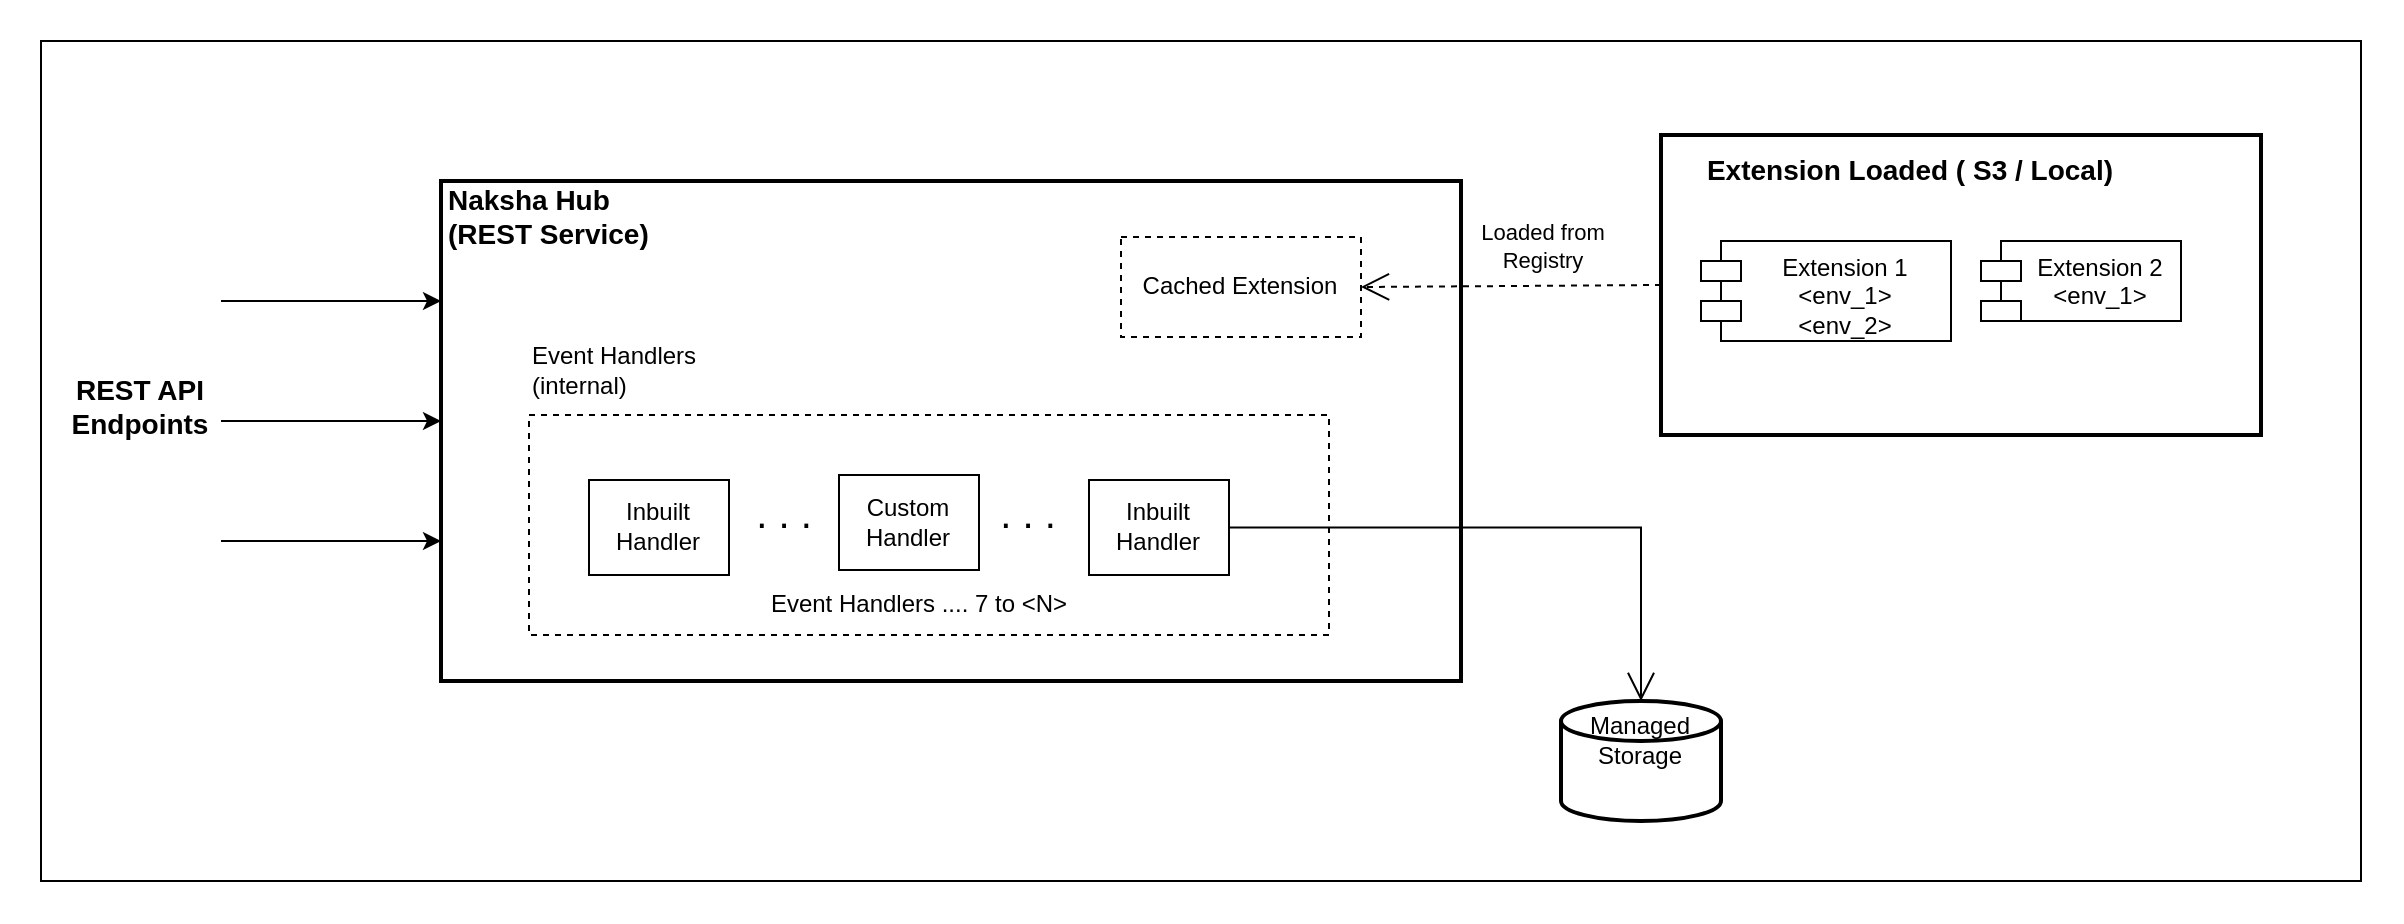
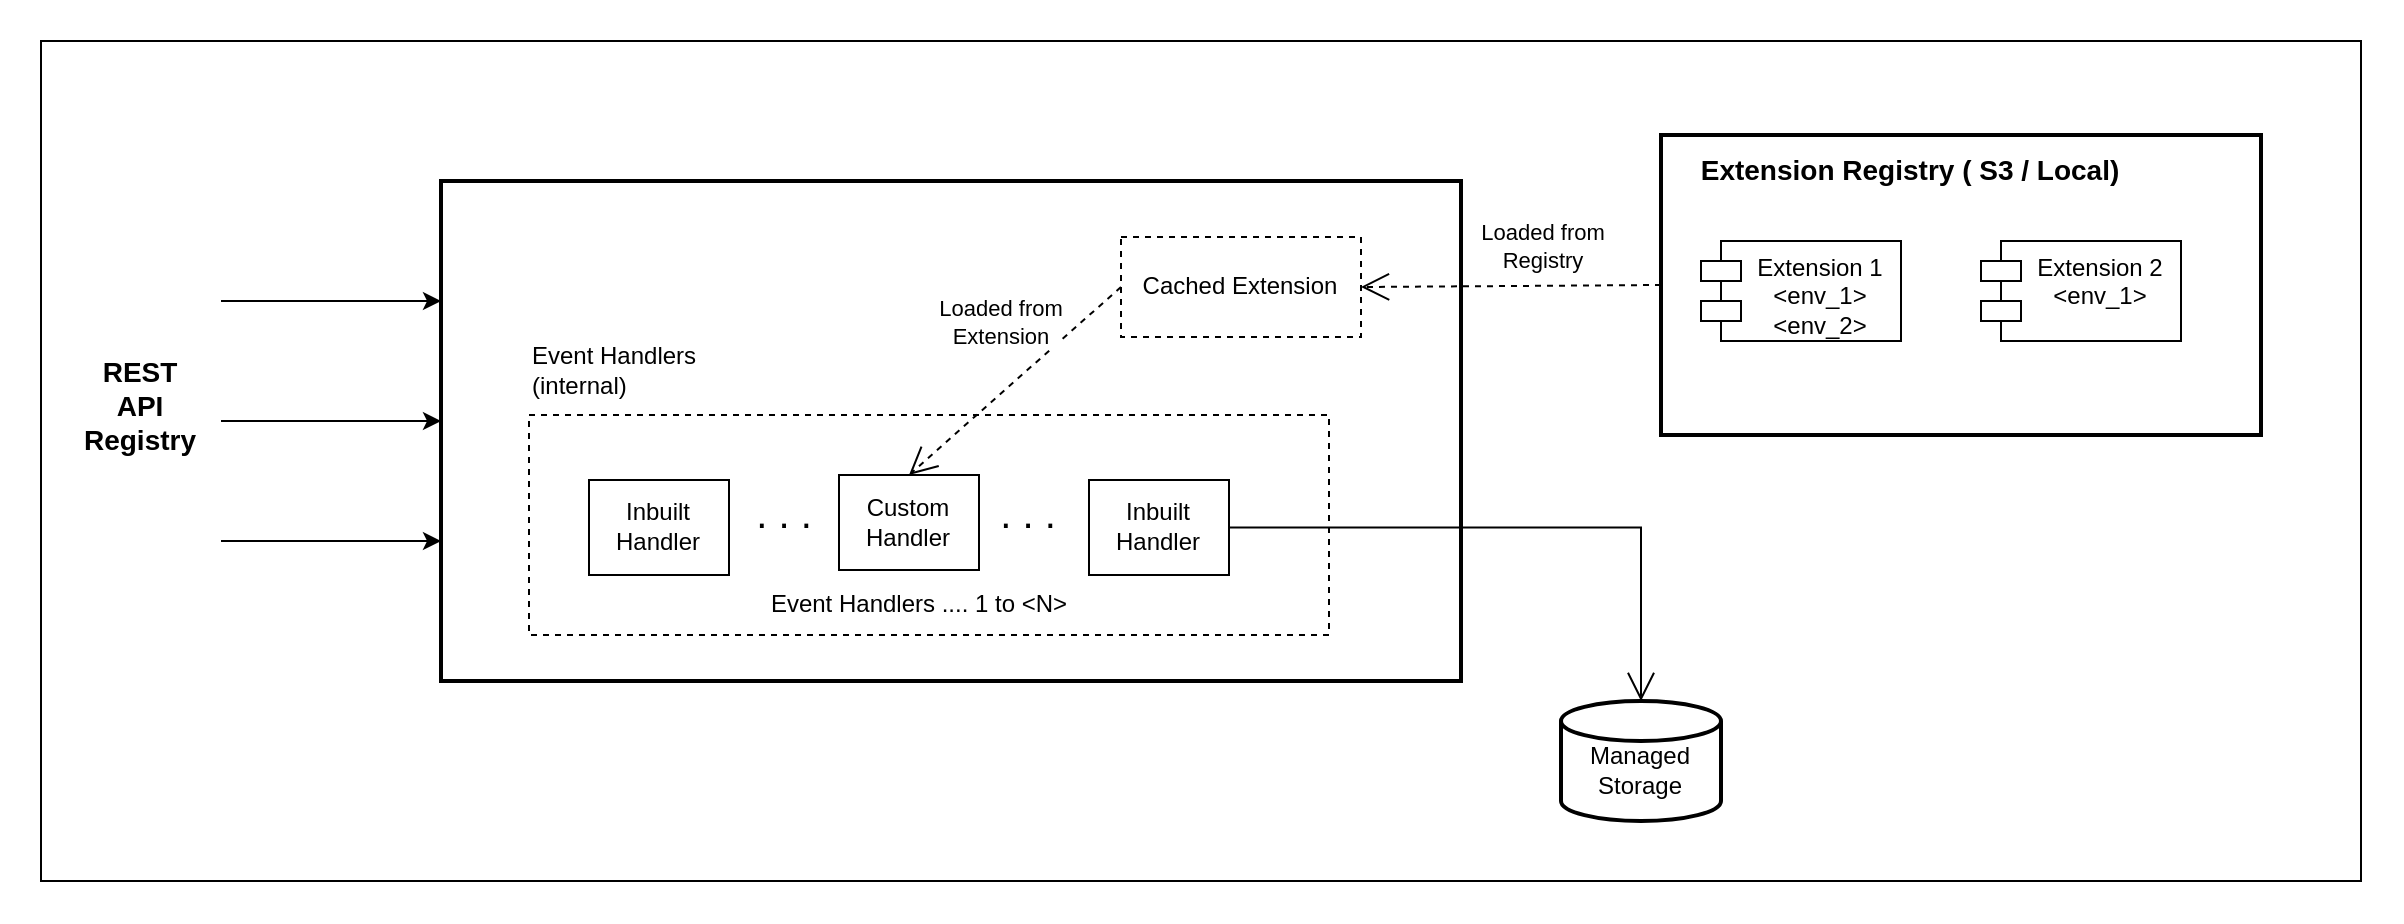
node "Extension Loaded ( S3 / Local)": label "Extension Loaded ( S3 / Local)" -> "Extension Registry ( S3 / Local)"
node "Naksha Hub (REST Service)": removed
node "Extension 2 <env_1>": size 200x80 -> 200x100
node "Extension 1 <env_1> <env_2>": size 250x100 -> 200x100
node "REST API Endpoints": label "REST API Endpoints" -> "REST API Registry"
edge "Cached Extension" -> "Custom Handler": added, label "Loaded from Extension"
node "Event Handlers .... 7 to <N>": label "Event Handlers .... 7 to <N>" -> "Event Handlers .... 1 to <N>"
node "Managed Storage": moved (1641, 741) -> (1641, 771)
